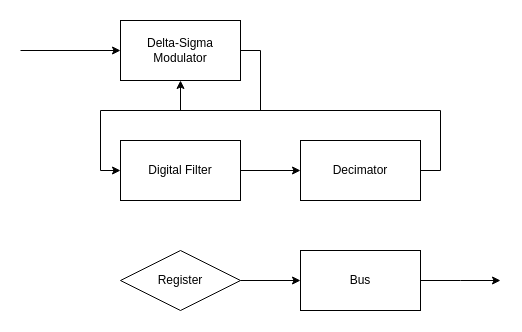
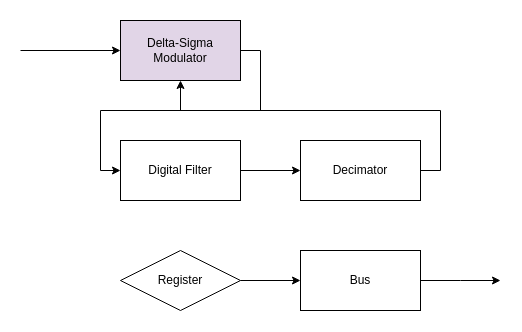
node "Delta-Sigma Modulator": fillcolor #ffffff -> #e1d5e7
